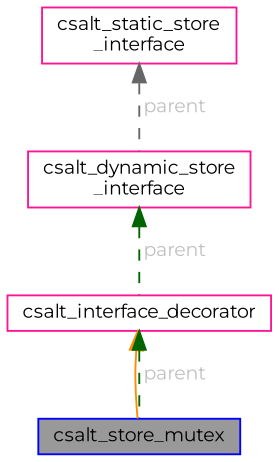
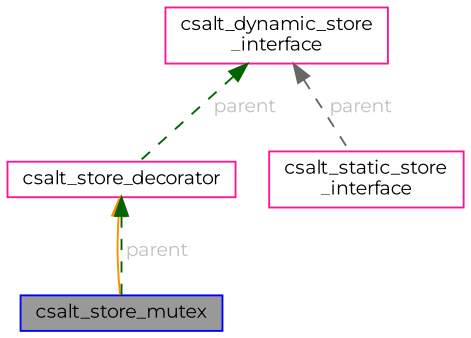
edge "csalt_dynamic_store _interface" -> "csalt_static_store _interface": reversed
node "csalt_interface_decorator": label "csalt_interface_decorator" -> "csalt_store_decorator"
